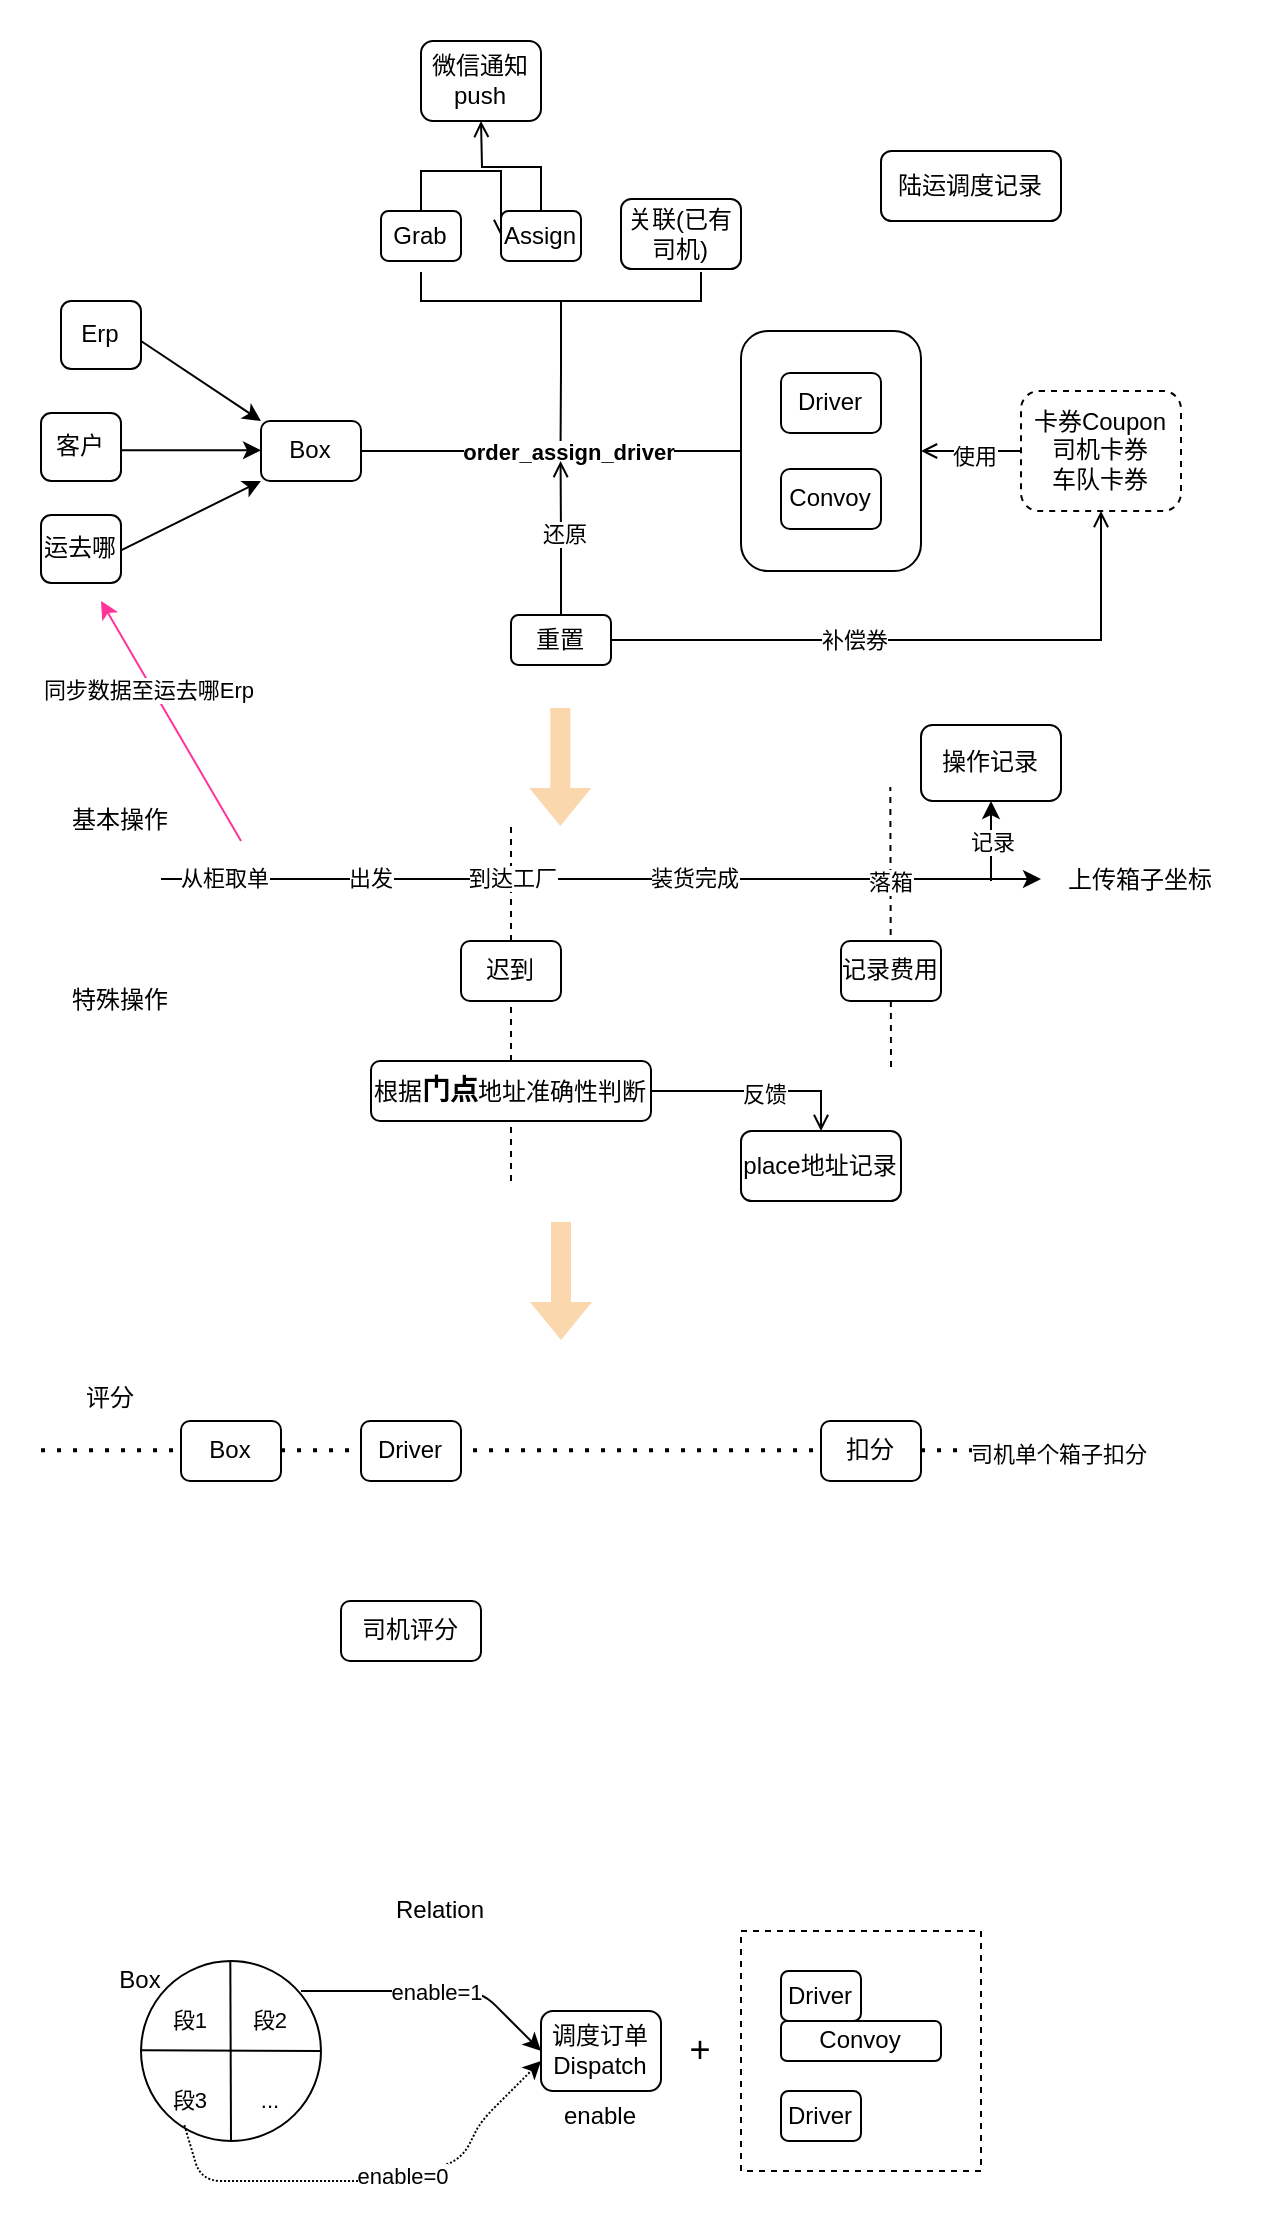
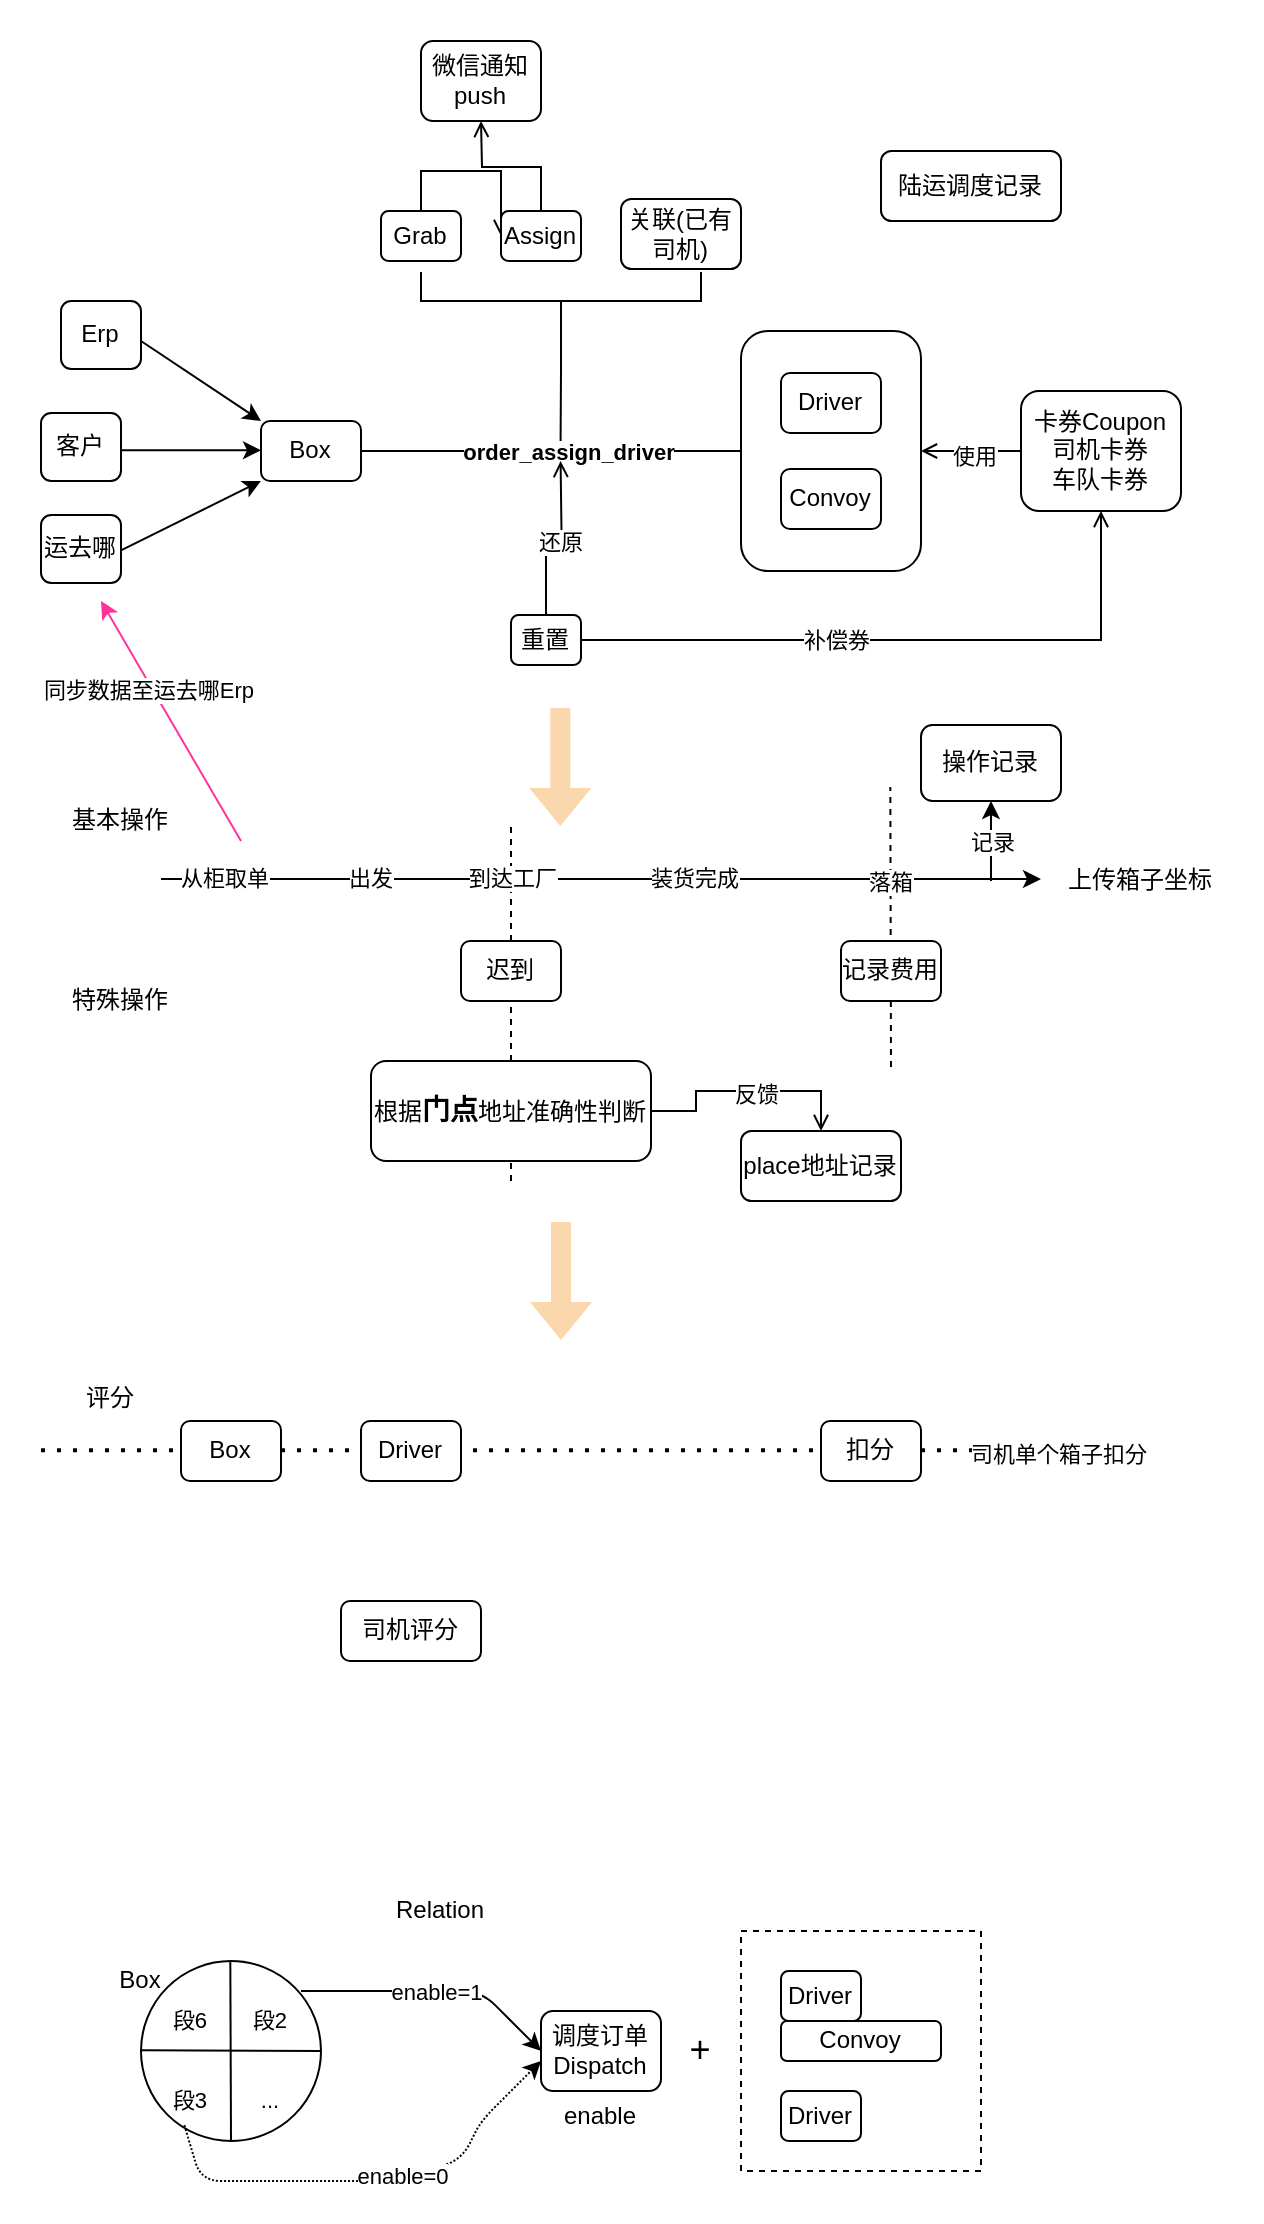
node "卡券Coupon 司机卡券 车队卡券": style dashed -> solid
node "重置": size 100x50 -> 70x50
node "根据门点地址准确性判断": size 280x60 -> 280x100
node "段1": label "段1" -> "段6"
